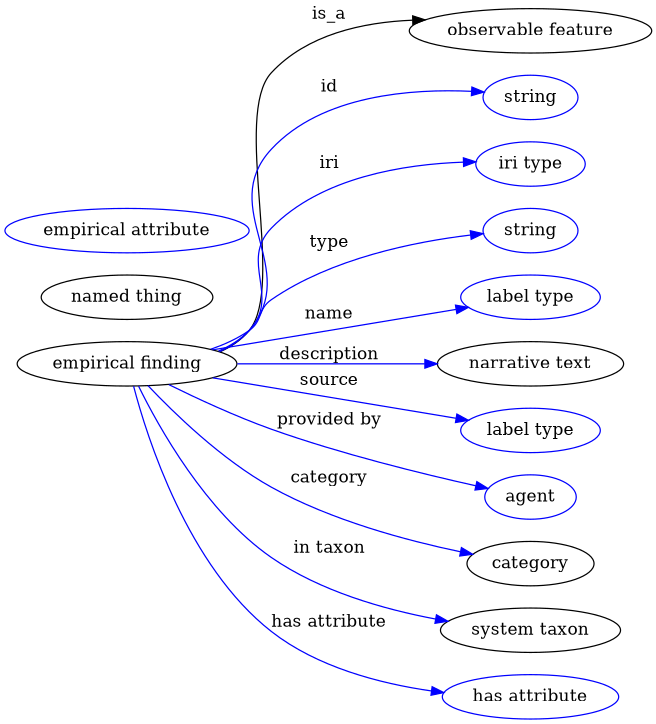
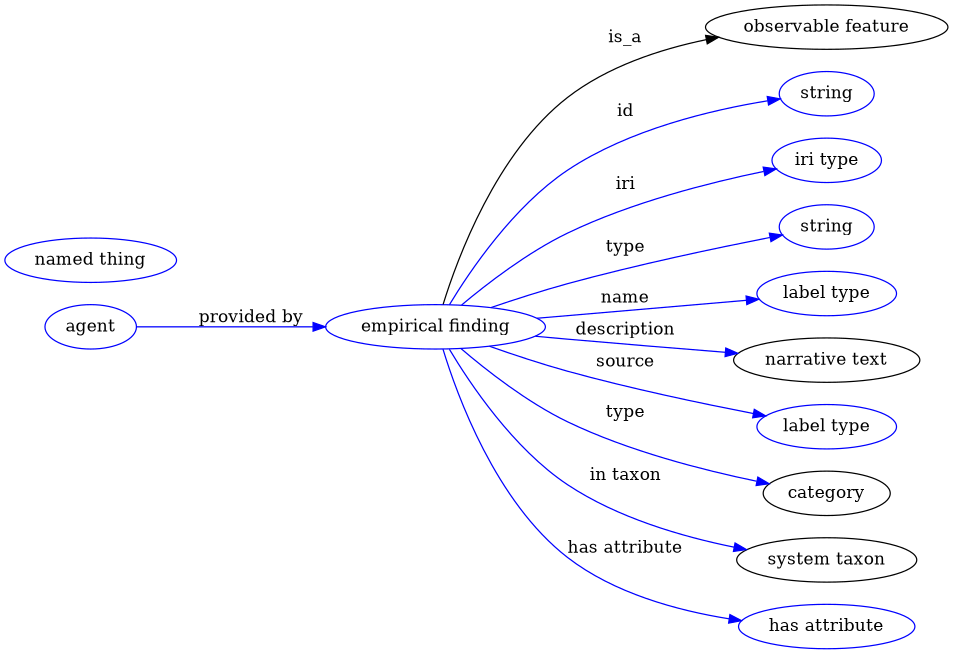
node "empirical attribute": removed
node "named thing": color black -> blue
node "empirical finding": color black -> blue
edge "empirical finding" -> "agent": reversed
edge "empirical finding" -> "category": label "category" -> "type"
